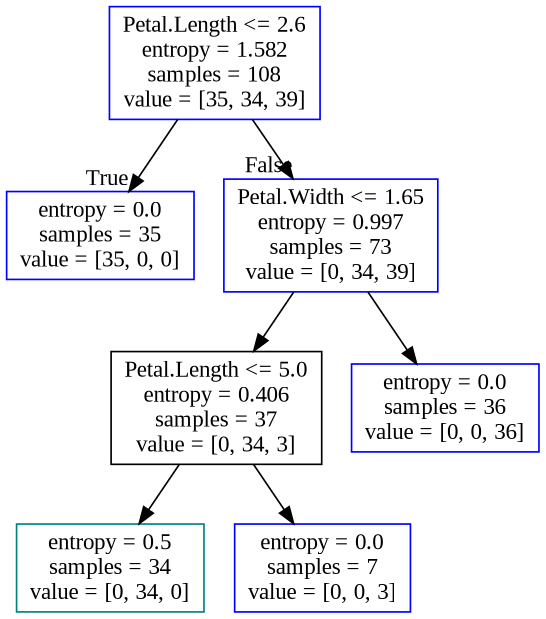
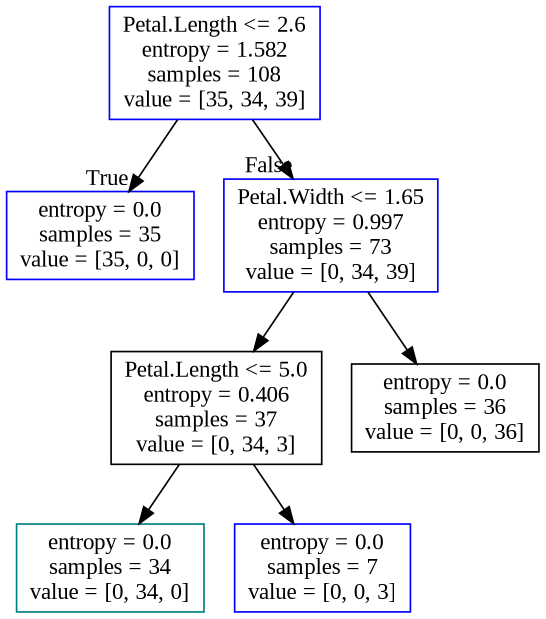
node "entropy = 0.0 samples = 36 value = [0, 0, 36]": color blue -> black
node "entropy = 0.5 samples = 34 value = [0, 34, 0]": label "entropy = 0.5 samples = 34 value = [0, 34, 0]" -> "entropy = 0.0 samples = 34 value = [0, 34, 0]"
